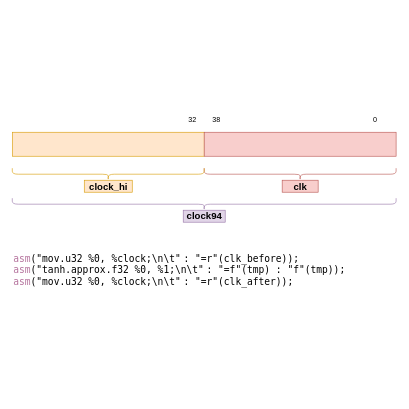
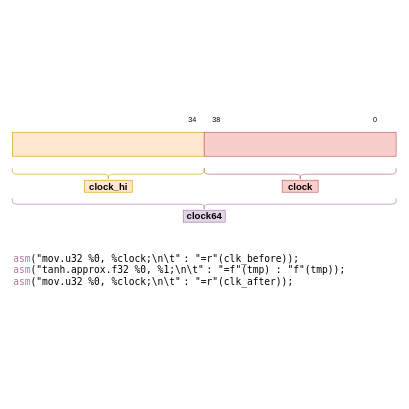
node "32": label "32" -> "34"
node "clk": label "clk" -> "clock"
node "clock94": label "clock94" -> "clock64"
